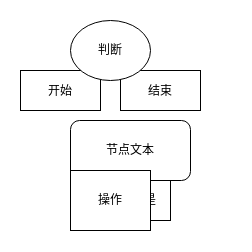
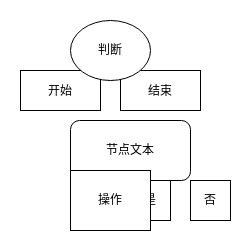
node "否": added
